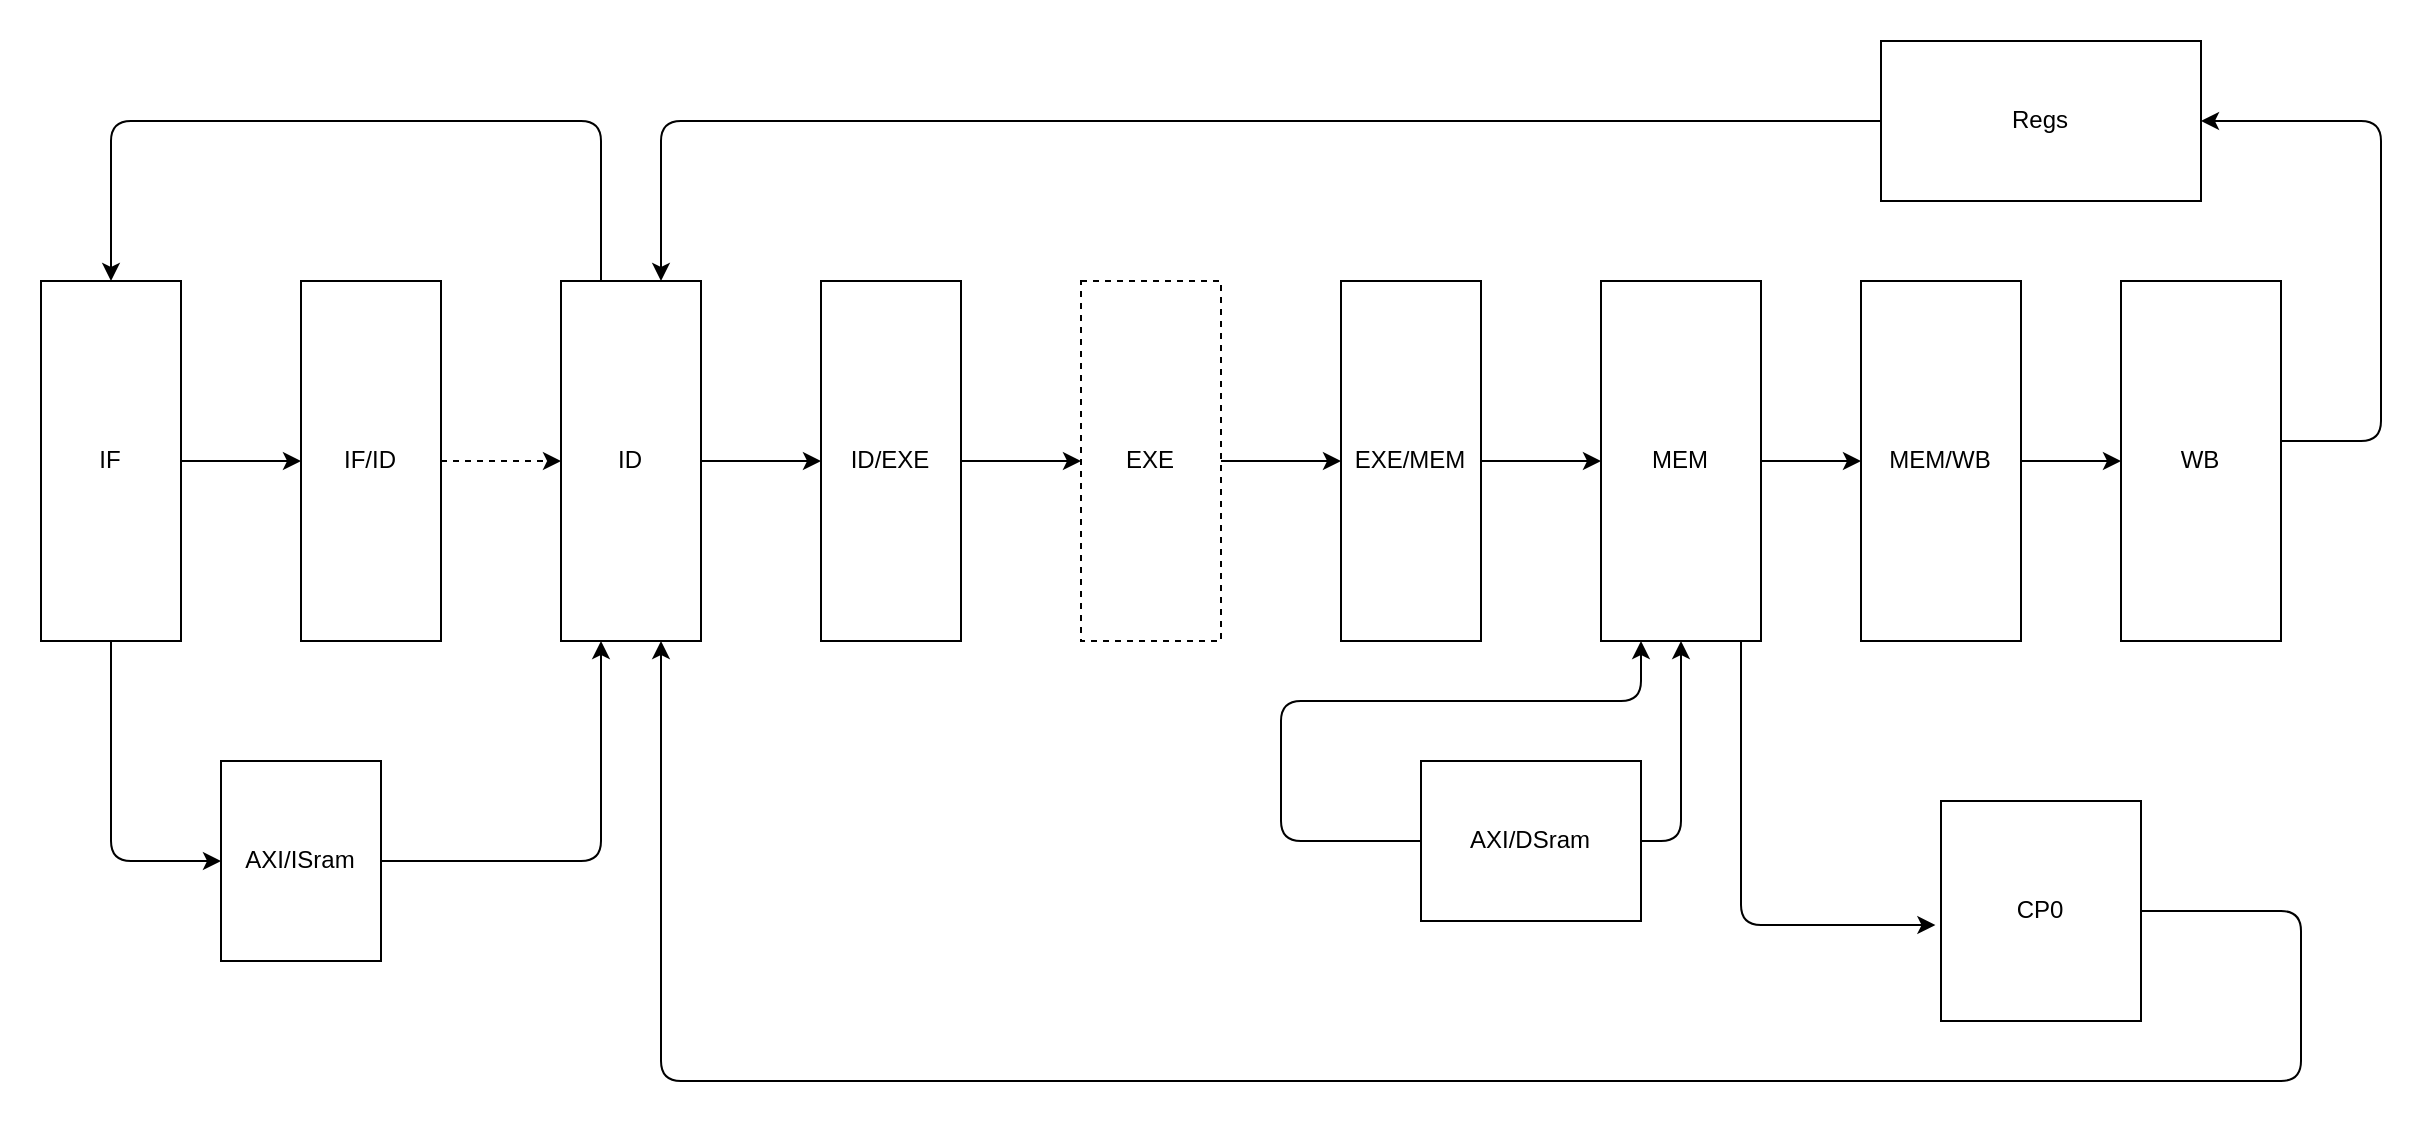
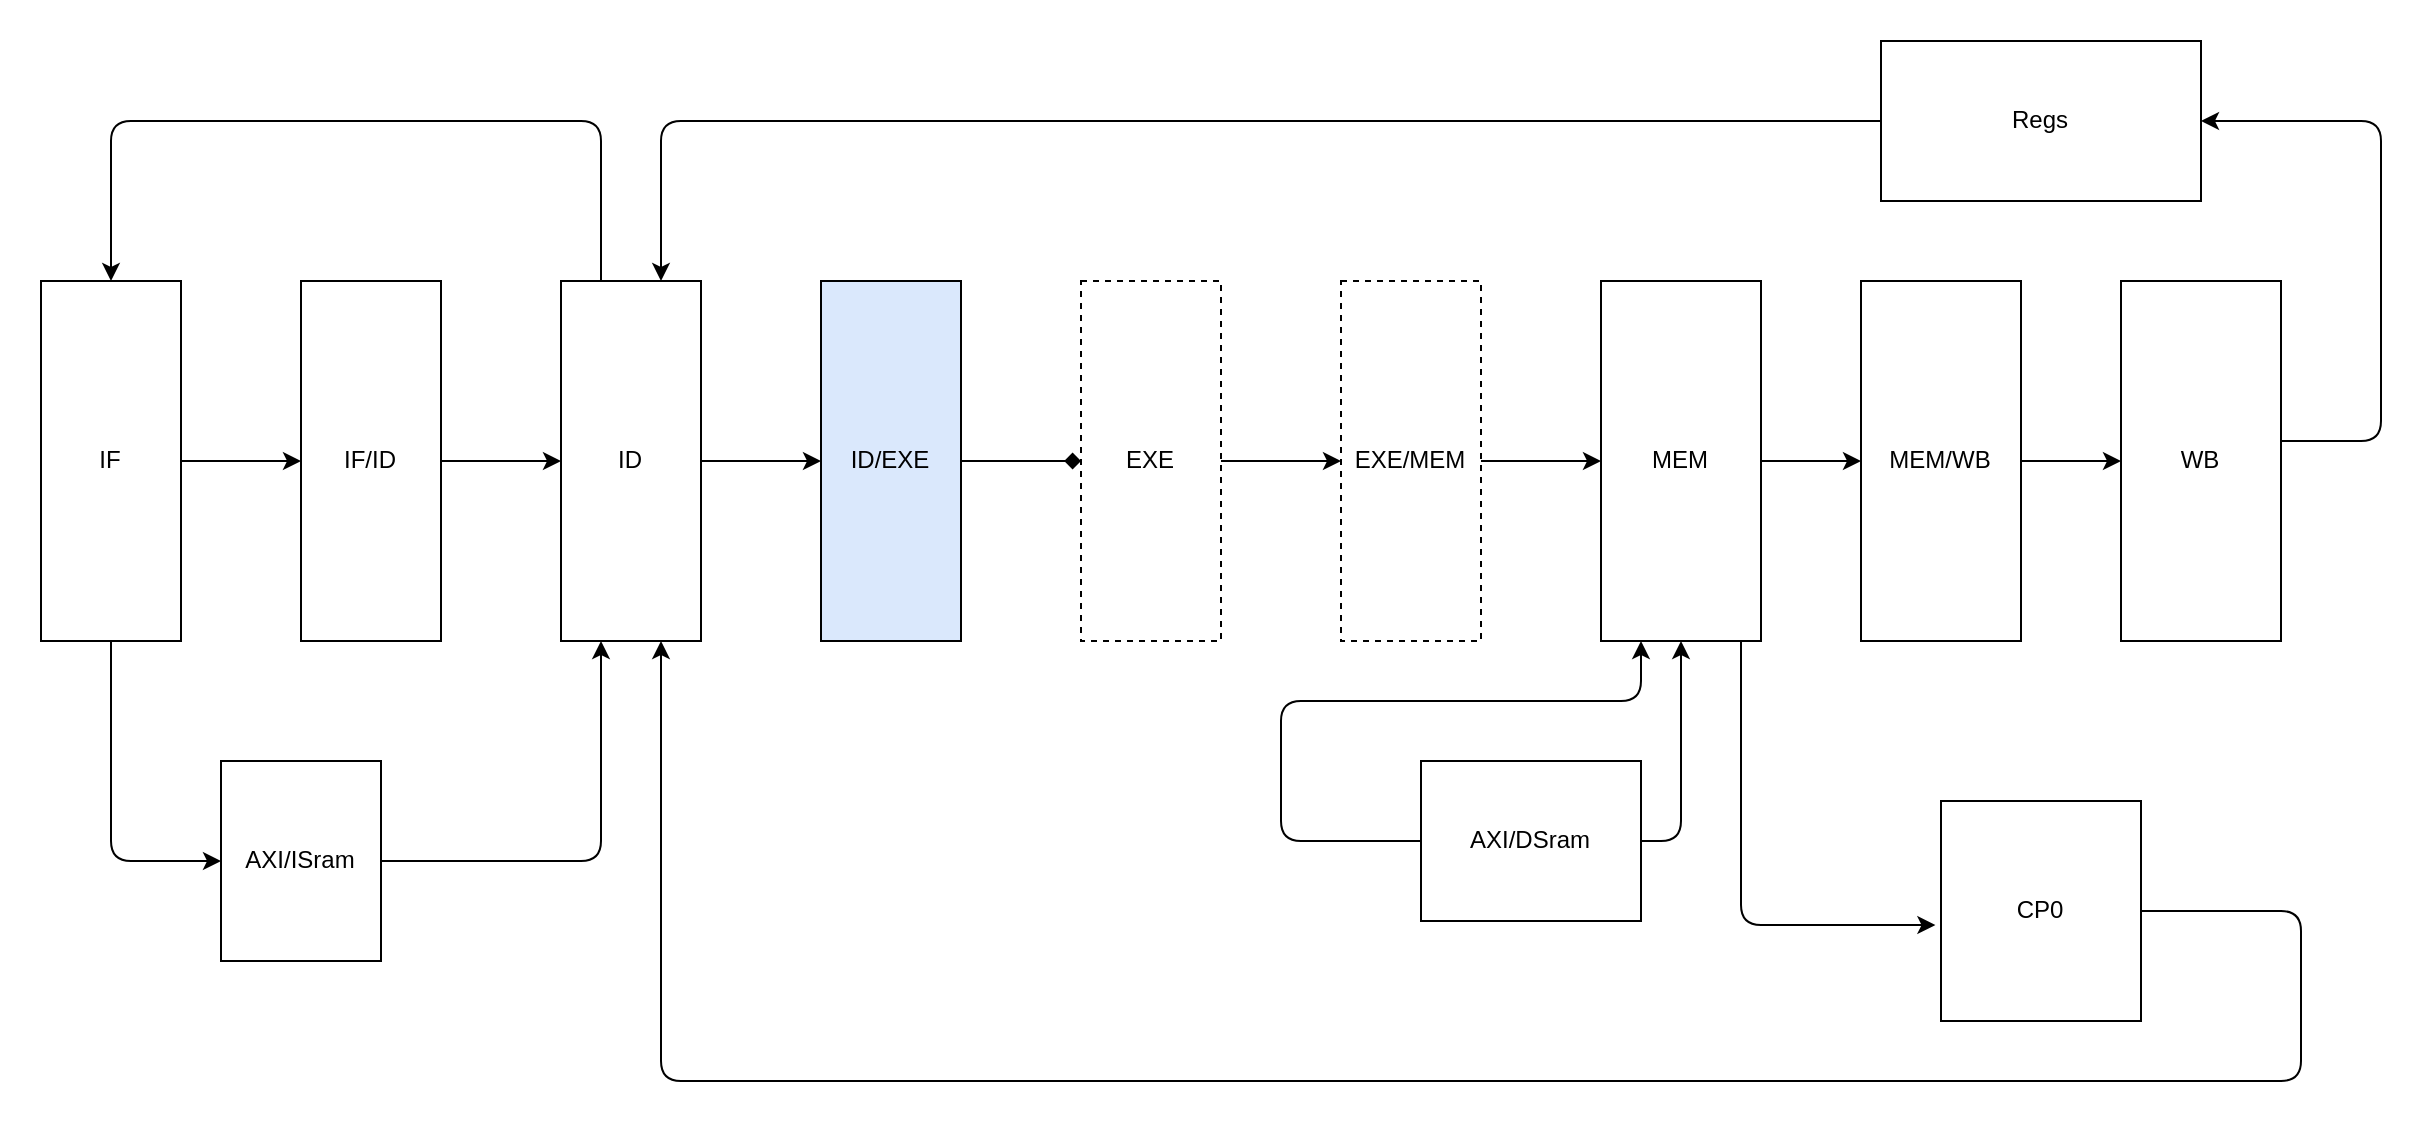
edge "IF/ID" -> "ID": style dashed -> solid
node "ID/EXE": fillcolor #ffffff -> #dae8fc
edge "ID/EXE" -> "EXE": arrowhead classic -> diamond
node "EXE/MEM": style solid -> dashed
